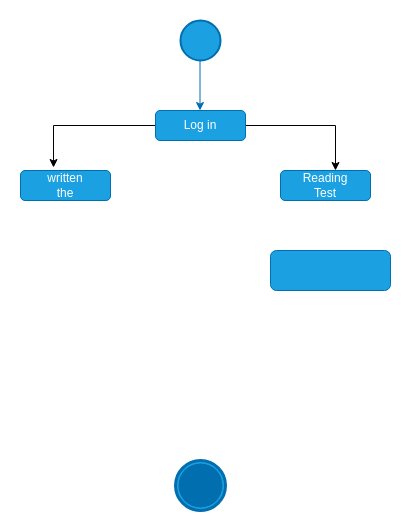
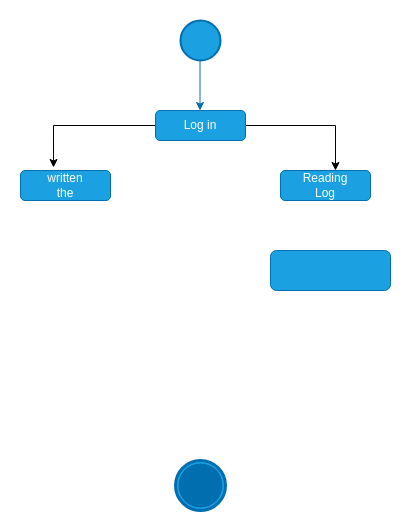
node "Reading Test": label "Reading Test" -> "Reading Log"
